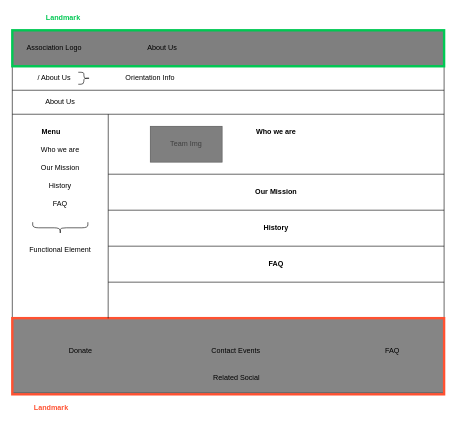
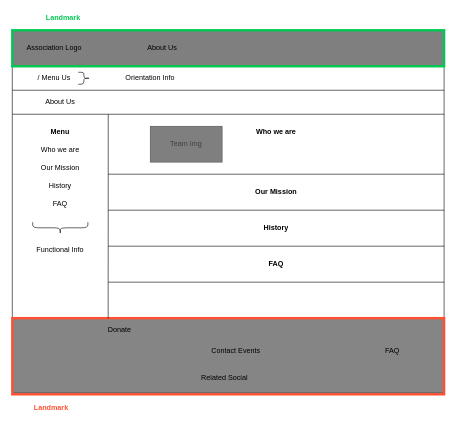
node "/ About Us": label "/ About Us" -> "/ Menu Us"
node "Menu": moved (51, 132) -> (60, 132)
node "Functional Element": label "Functional Element" -> "Functional Info"
node "Donate": moved (81, 351) -> (120, 330)
node "Related Social": moved (237, 378) -> (225, 378)
